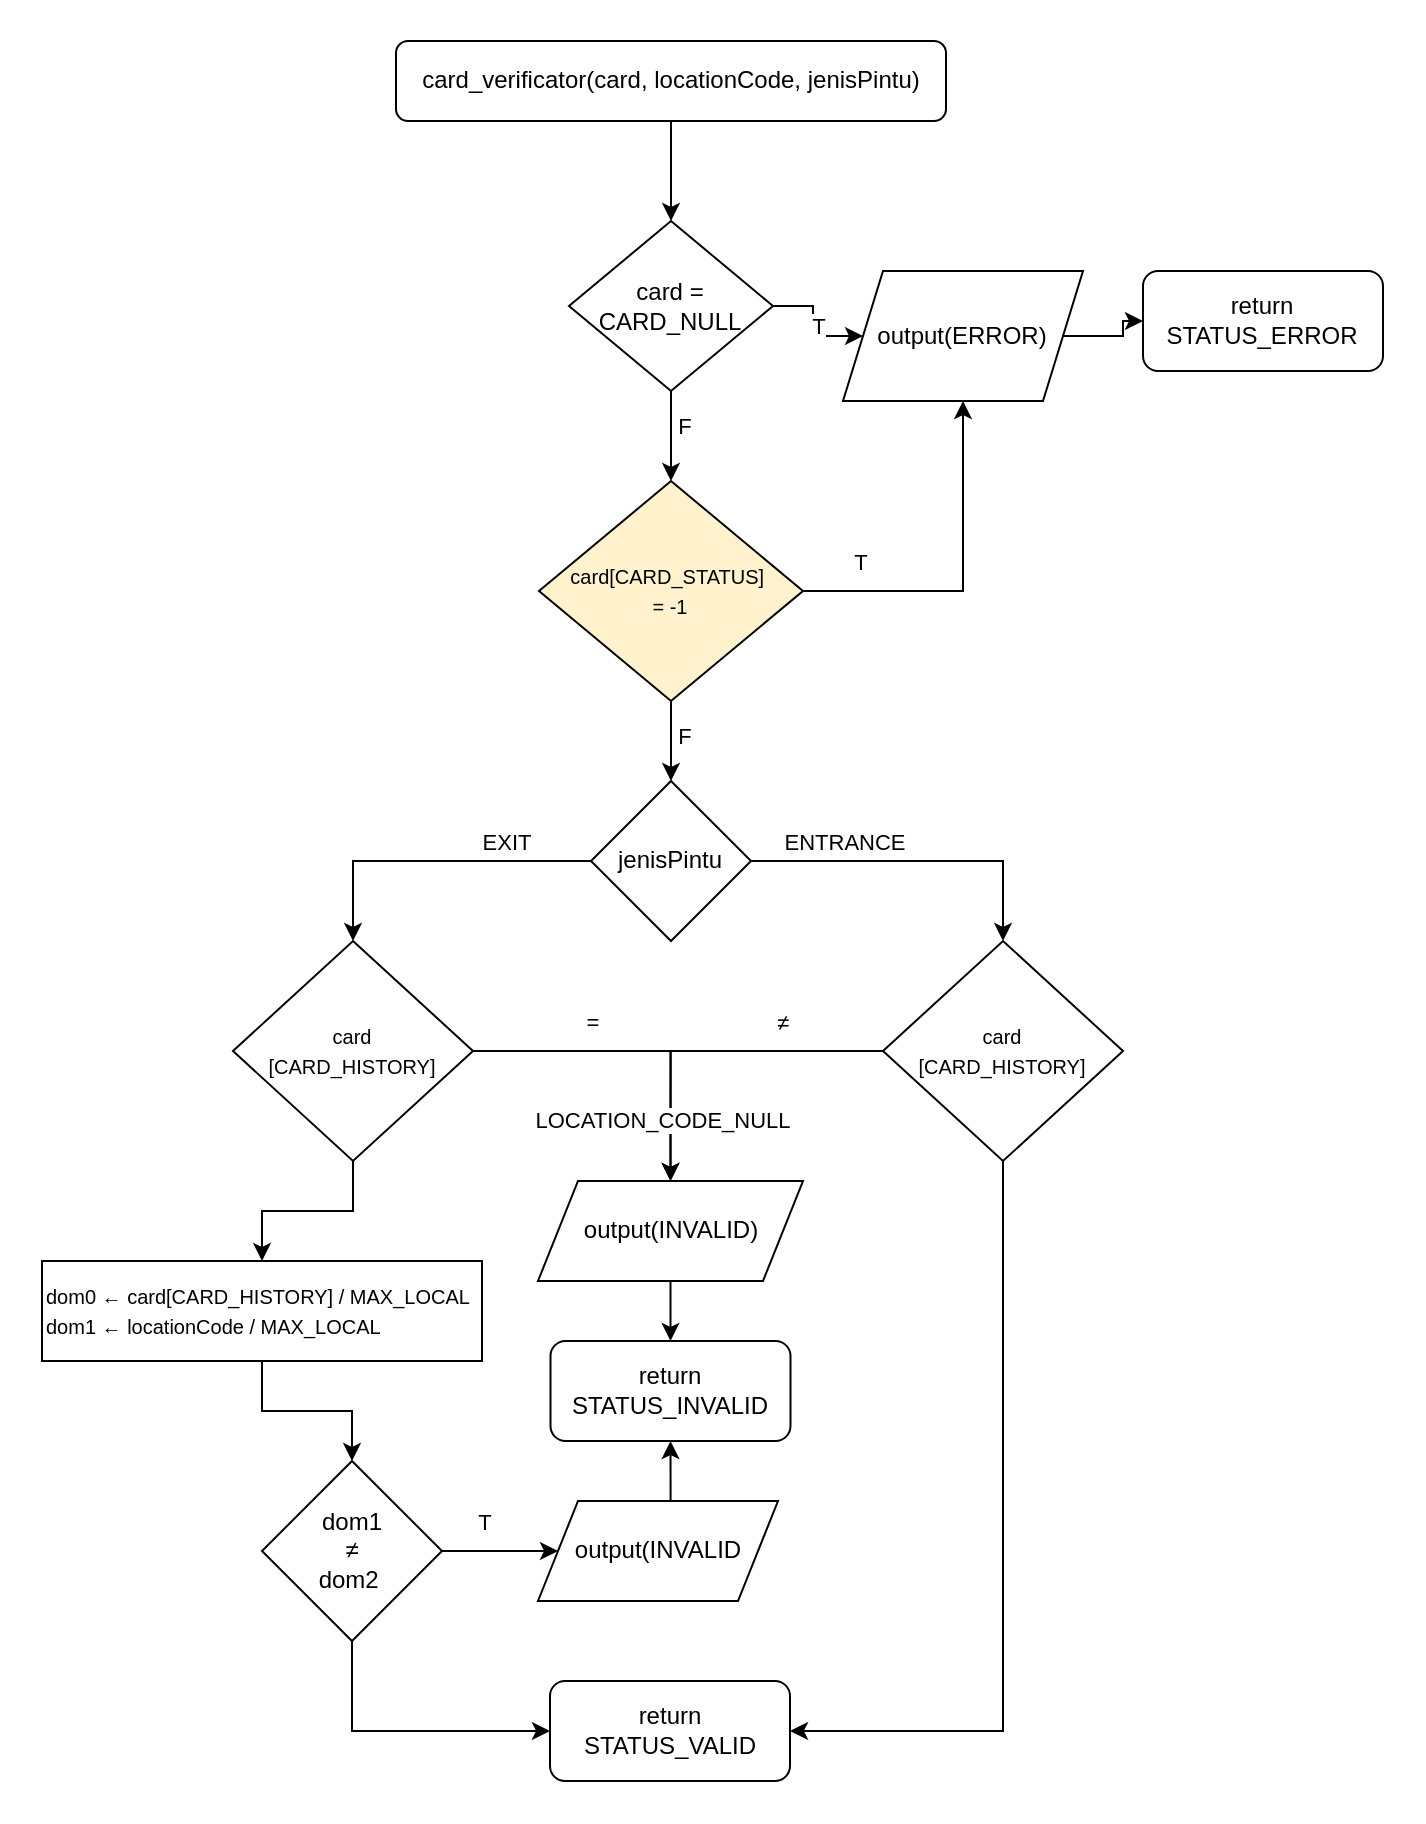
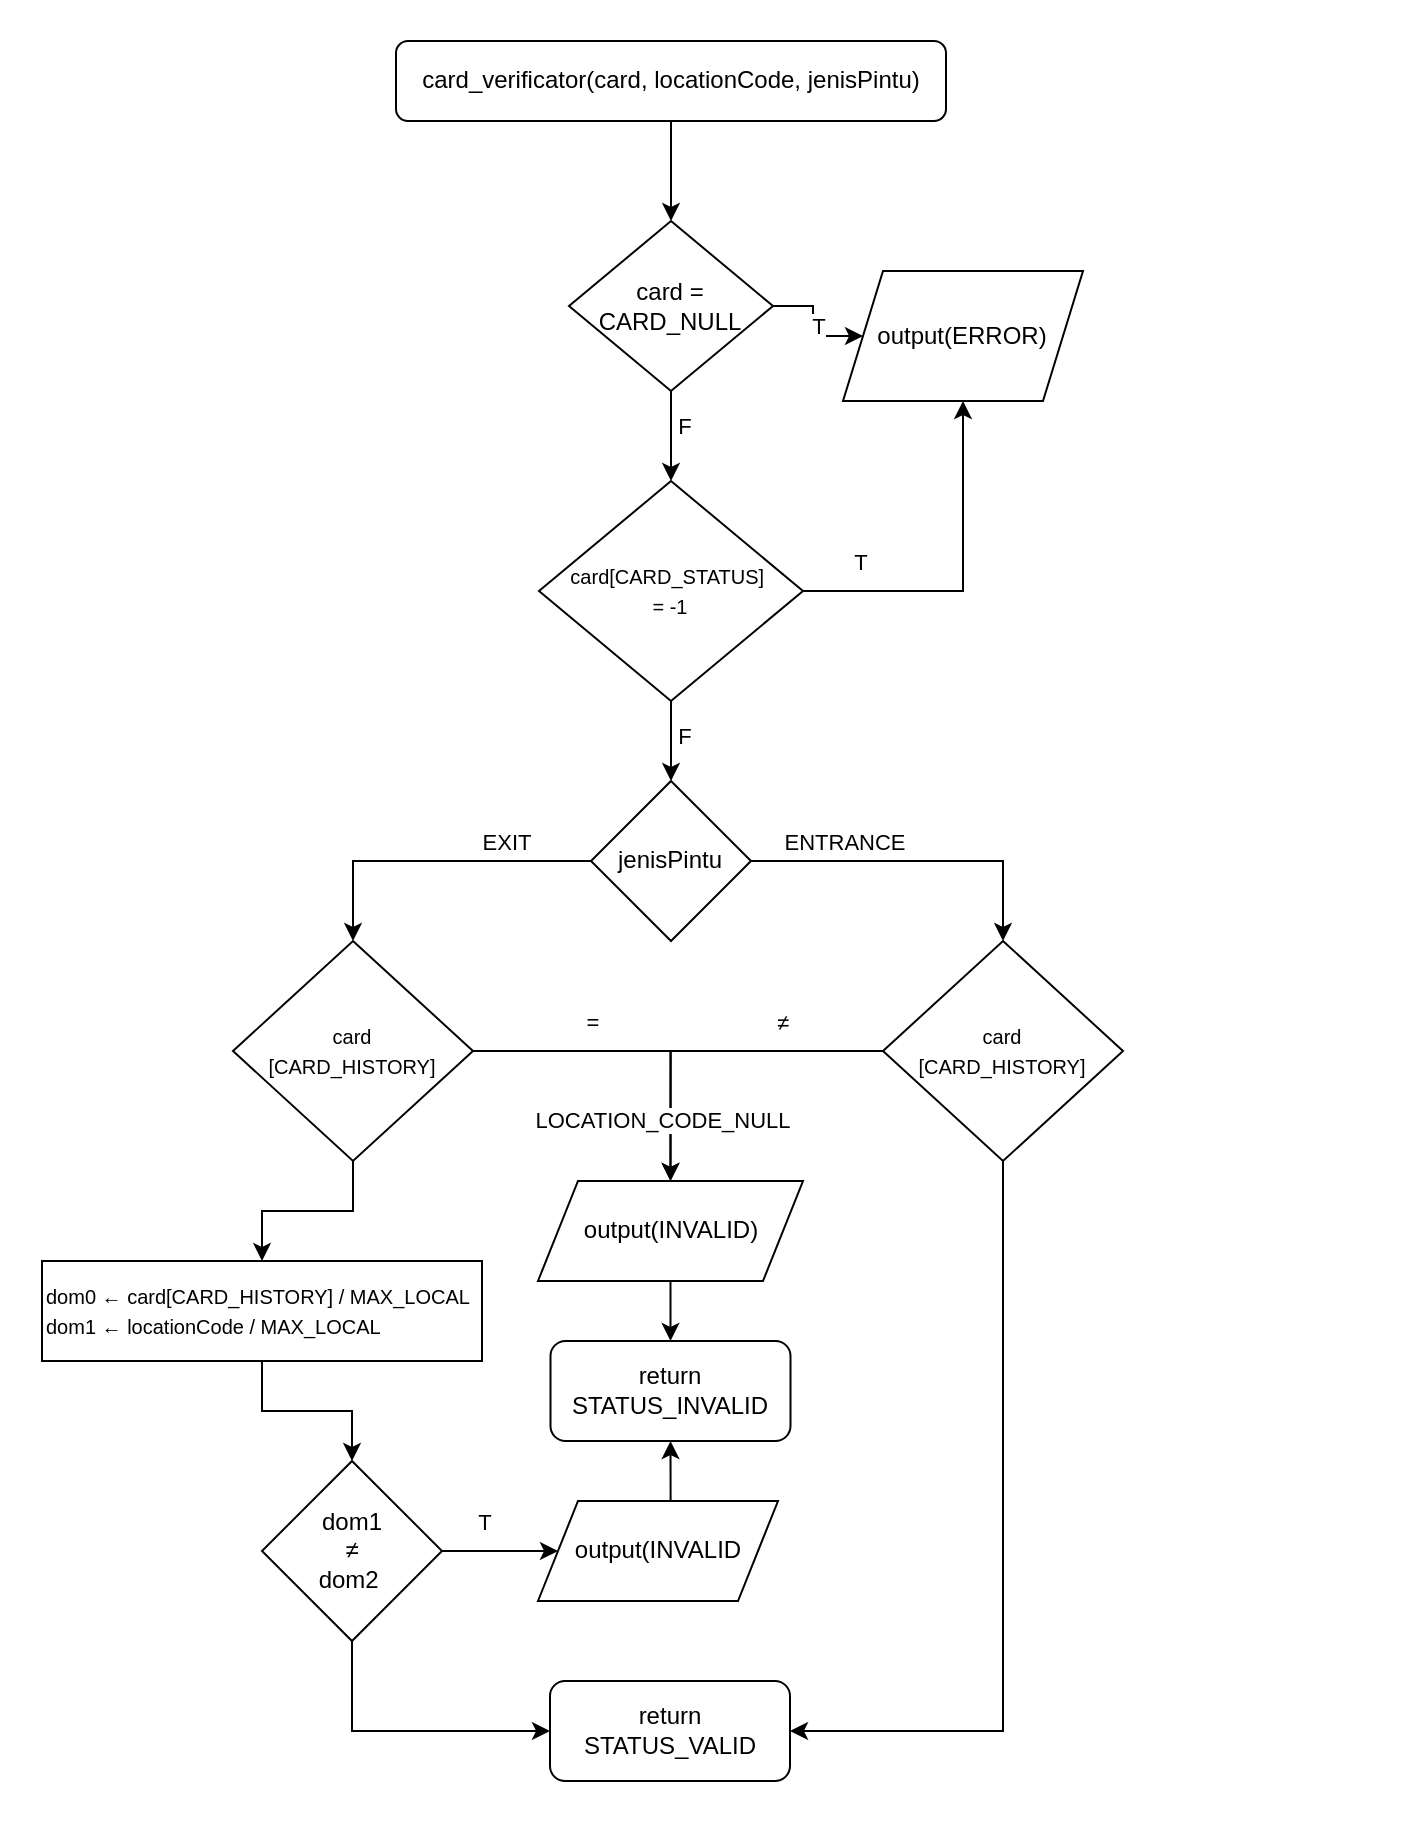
node "return STATUS_ERROR": removed
edge "output(ERROR)" -> "return STATUS_ERROR": removed
node "card[CARD_STATUS] = -1": fillcolor #fff2cc -> #ffffff
